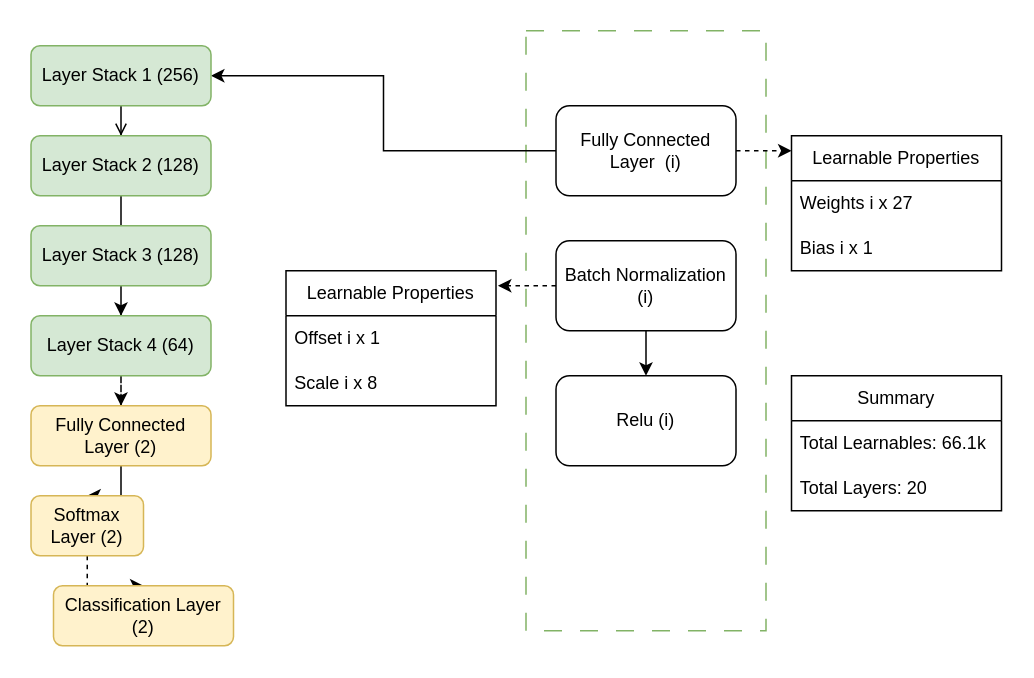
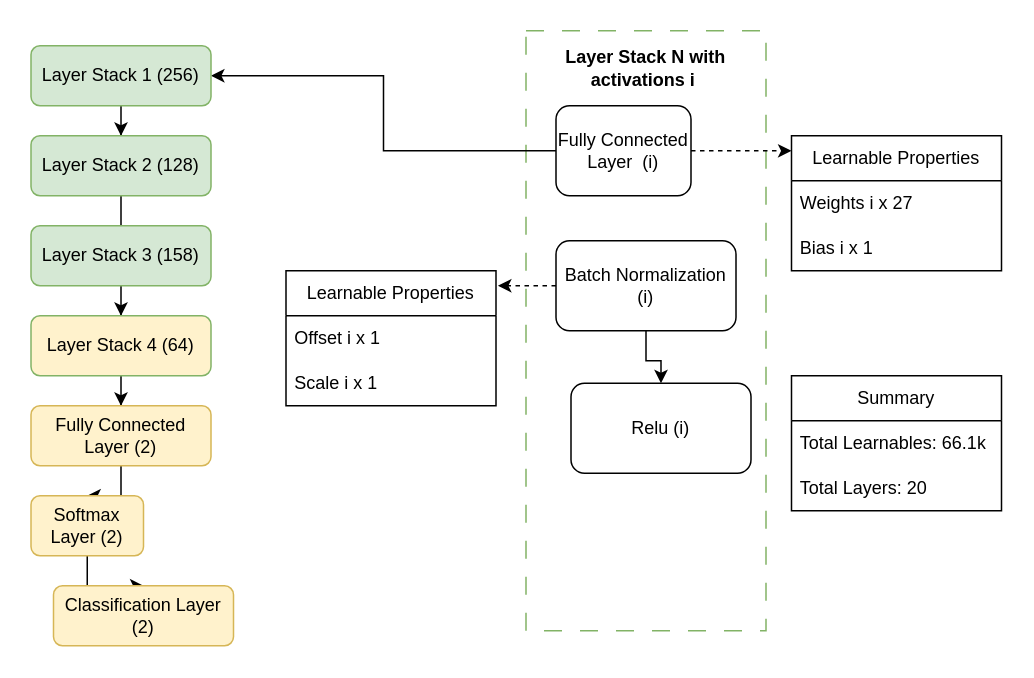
node "Layer Stack N with activations i": added
edge "Layer Stack 1 (256)" -> "Layer Stack 2 (128)": arrowhead open -> classic
node "Fully Connected Layer (i)": size 180x90 -> 135x90
node "Layer Stack 3 (128)": label "Layer Stack 3 (128)" -> "Layer Stack 3 (158)"
node "Layer Stack 4 (64)": fillcolor #d5e8d4 -> #fff2cc
node "Scale i x 8": label "Scale i x 8" -> "Scale i x 1"
edge "Layer Stack 4 (64)" -> "Fully Connected Layer (2)": style dashed -> solid
node "Relu (i)": moved (646, 421) -> (661, 428)
edge "Softmax Layer (2)" -> "Classification Layer (2)": style dashed -> solid
